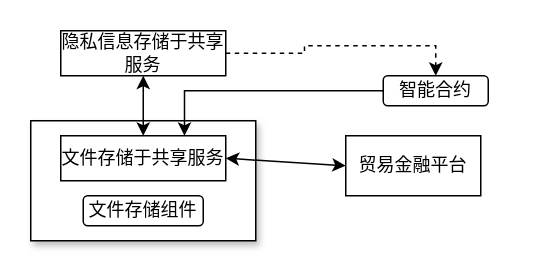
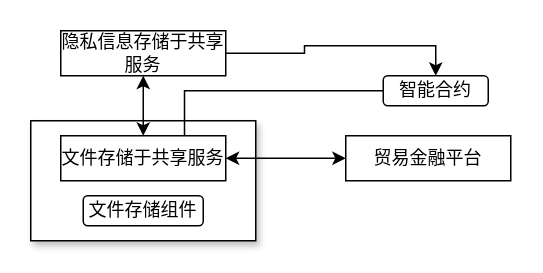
edge "隐私信息存储于共享服务" -> "智能合约": style dashed -> solid
edge "智能合约" -> "文件存储于共享服务": arrowhead classic -> none
node "贸易金融平台": size 135x60 -> 165x45
